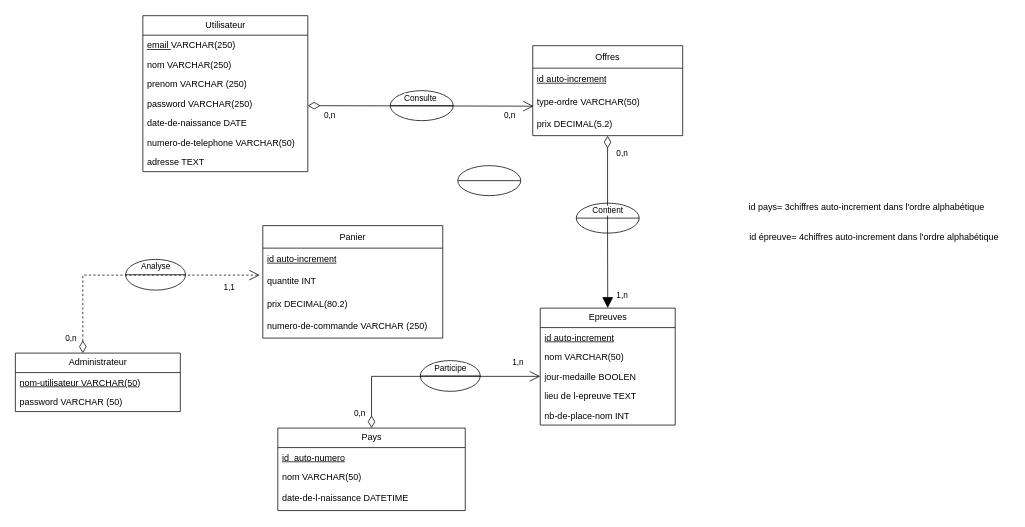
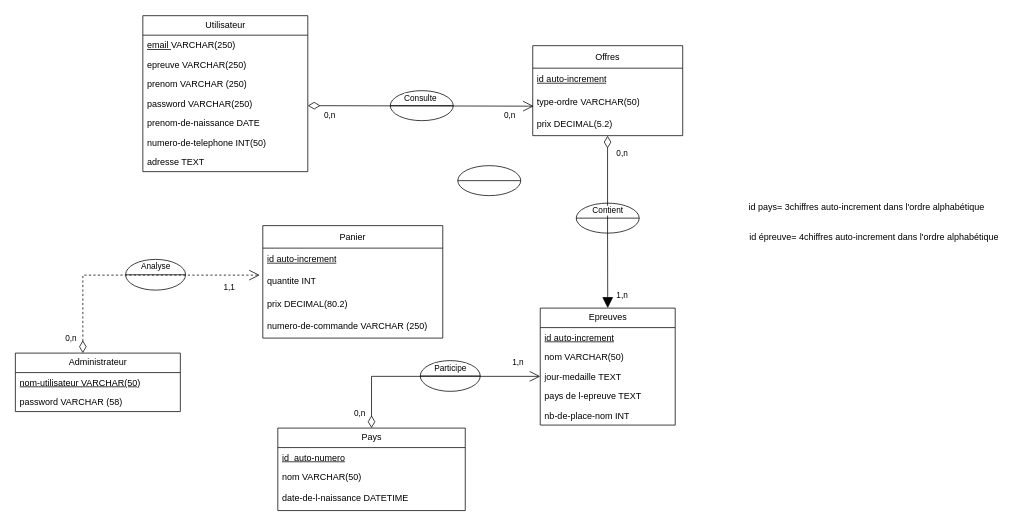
node "nom VARCHAR(250)": label "nom VARCHAR(250)" -> "epreuve VARCHAR(250)"
node "date-de-naissance DATE": label "date-de-naissance DATE" -> "prenom-de-naissance DATE"
node "numero-de-telephone VARCHAR(50)": label "numero-de-telephone VARCHAR(50)" -> "numero-de-telephone INT(50)"
node "jour-medaille BOOLEN": label "jour-medaille BOOLEN" -> "jour-medaille TEXT"
node "lieu de l-epreuve TEXT": label "lieu de l-epreuve TEXT" -> "pays de l-epreuve TEXT"
node "password VARCHAR (50)": label "password VARCHAR (50)" -> "password VARCHAR (58)"
